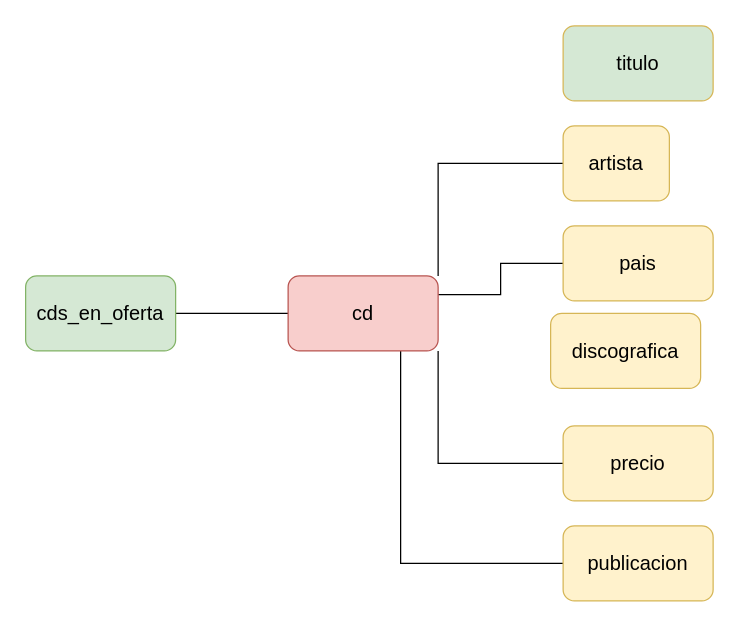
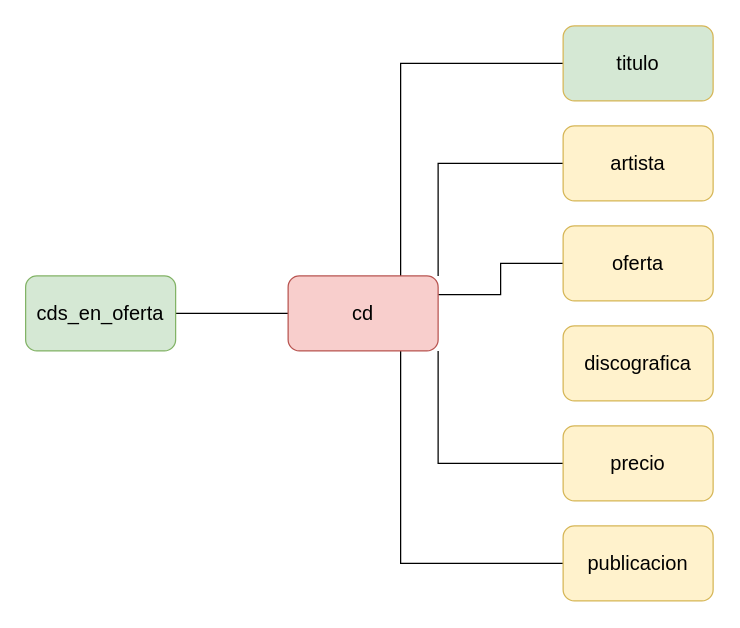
edge "titulo" -- "cd": added
node "artista": size 106x75 -> 150x75
node "pais": label "pais" -> "oferta"
node "discografica": moved (626, 351) -> (638, 363)
